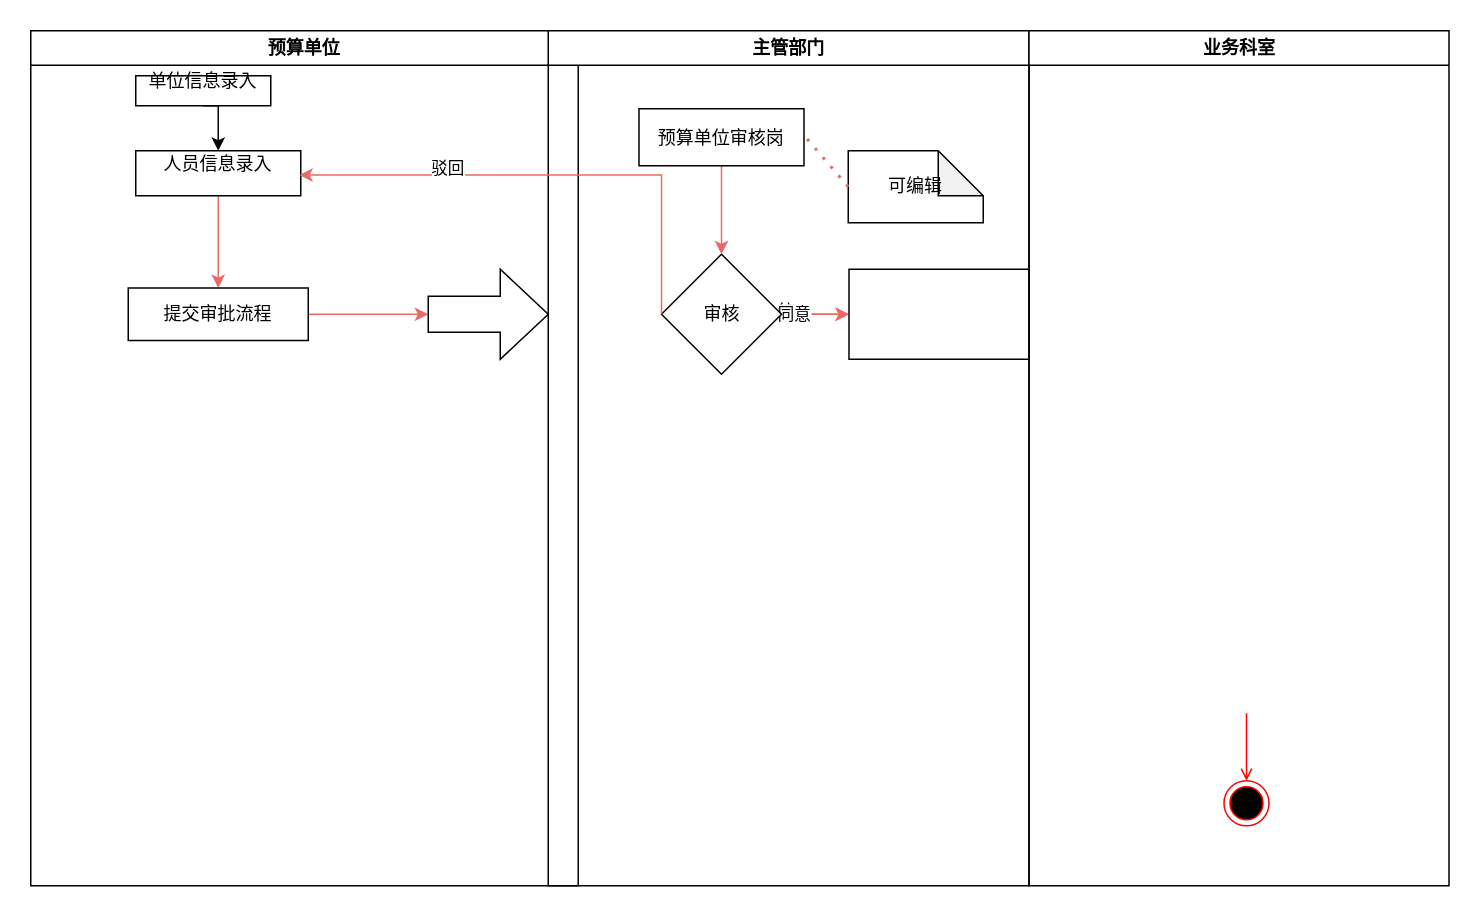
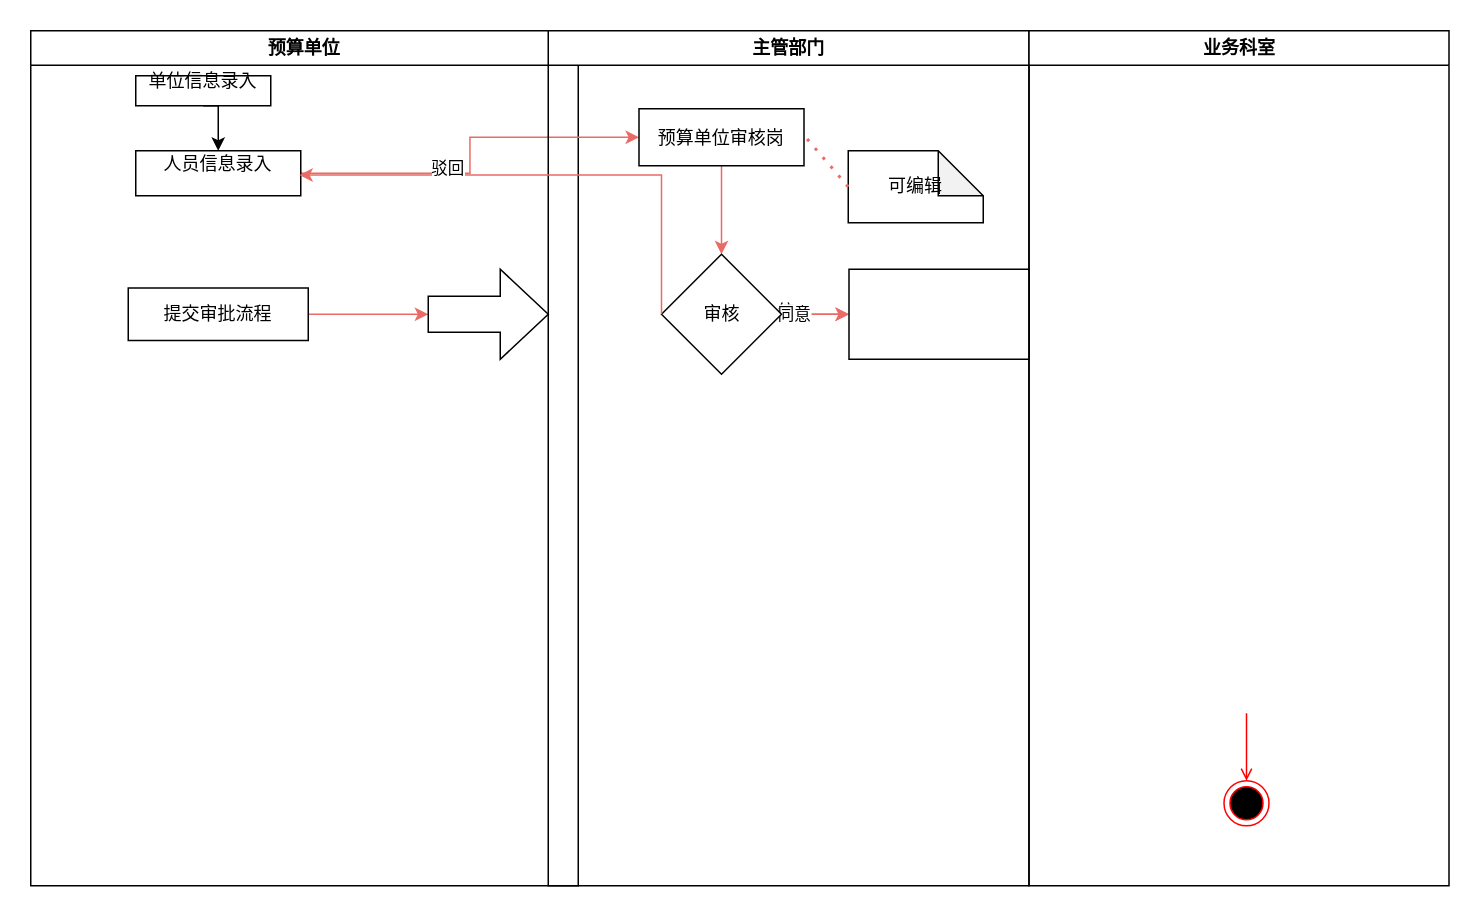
edge "人员信息录入" -> "提交审批流程": now "人员信息录入" -> "预算单位审核岗"
